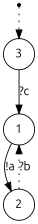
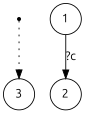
edge "3" -> "1": removed, label "?c"
edge "1" -> "2": label "!a" -> "?c"
edge "2" -> "1": removed, label "?b"
